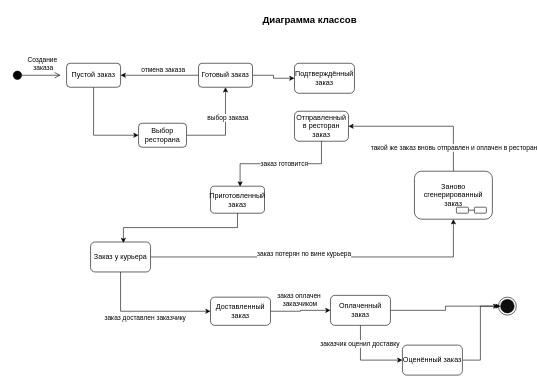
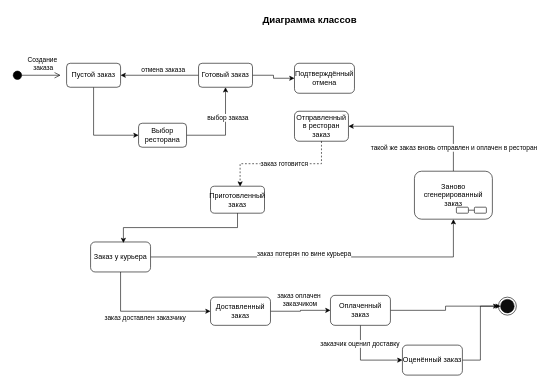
node "Подтверждённый заказ": label "Подтверждённый заказ" -> "Подтверждённый отмена"
edge "Отправленный в ресторан заказ" -> "Приготовленный заказ": style solid -> dashed
